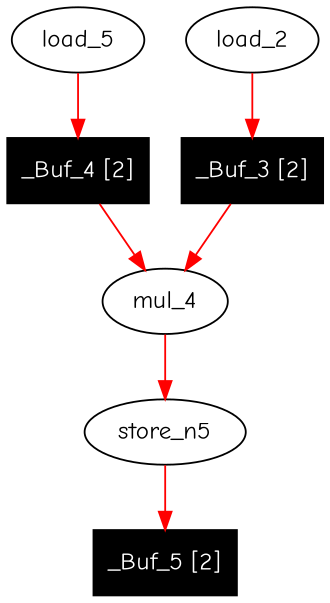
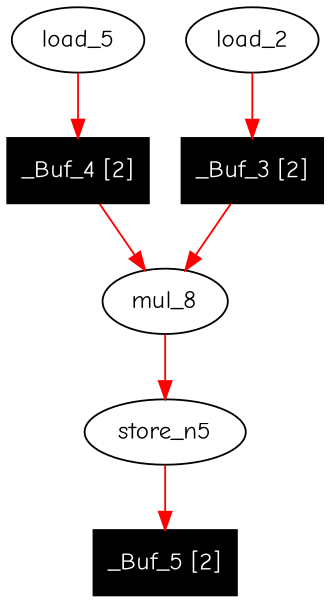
node "mul_4": label "mul_4" -> "mul_8"
